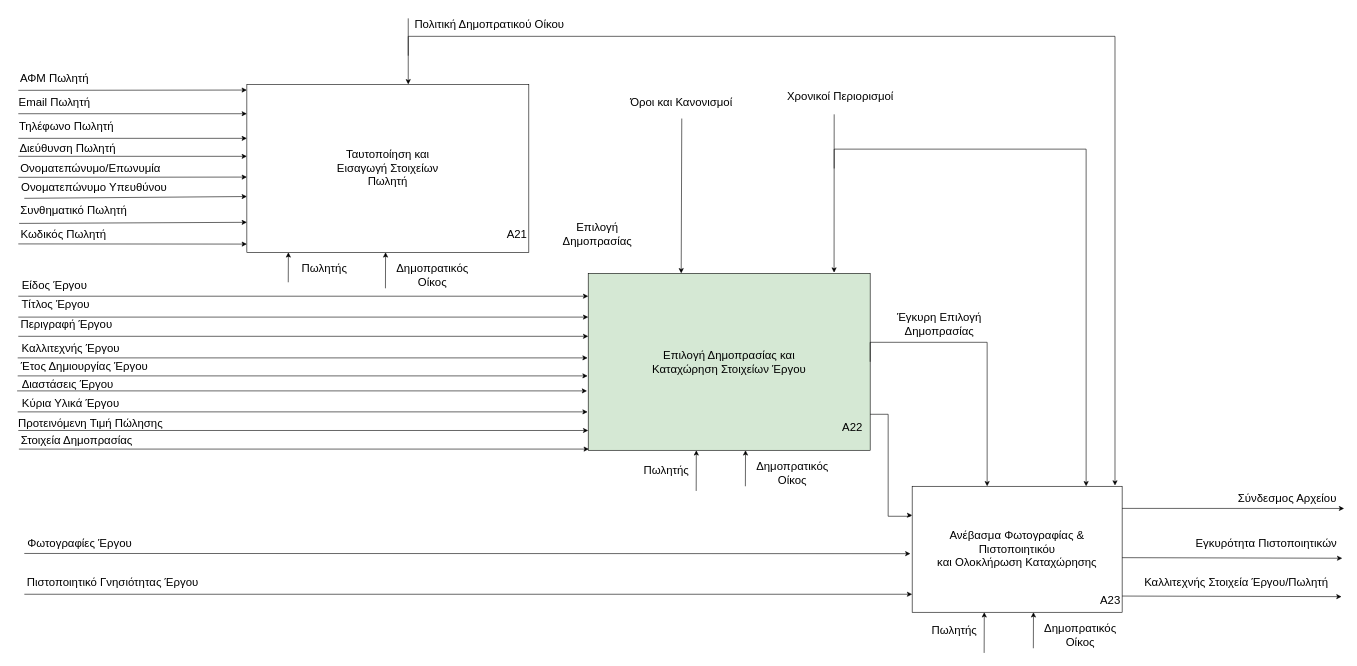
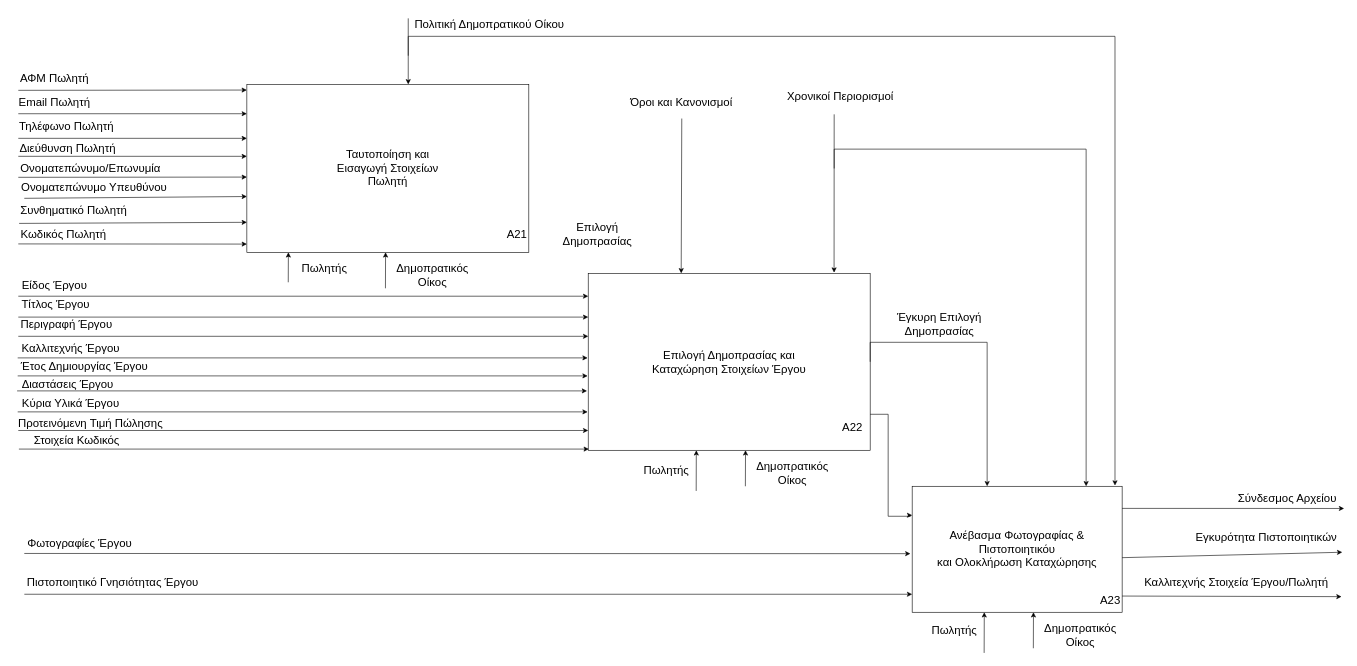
node "Επιλογή Δημοπρασίας και Καταχώρηση Στοιχείων Έργου": fillcolor #d5e8d4 -> #ffffff
node "Στοιχεία Δημοπρασίας": label "Στοιχεία Δημοπρασίας" -> "Στοιχεία Κωδικός"
node "Εγκυρότητα Πιστοποιητικών": moved (1266, 544) -> (1266, 538)
